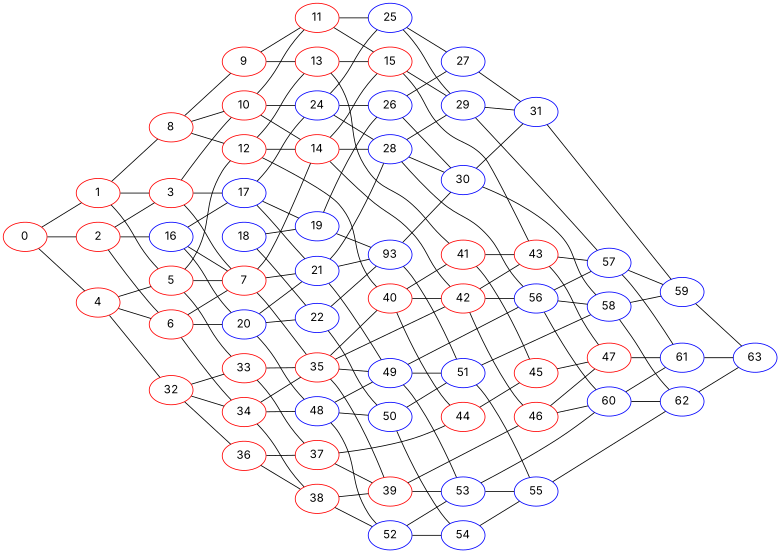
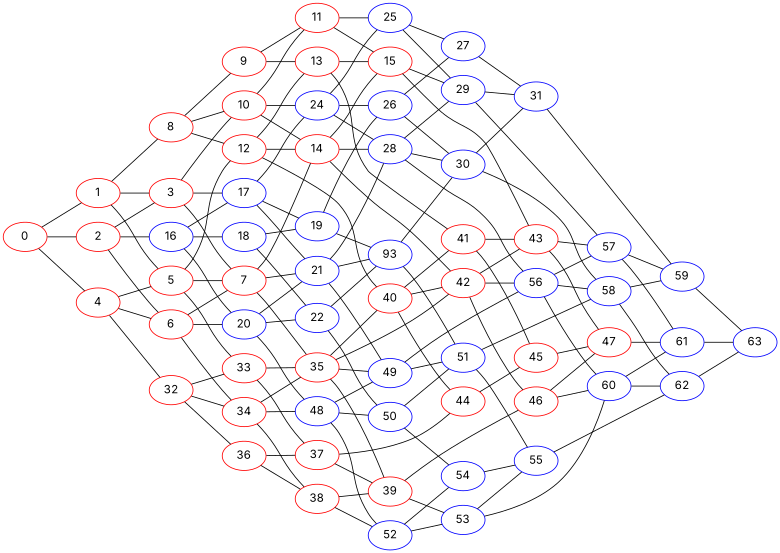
edge "16" -- "7": now "16" -- "18"
edge "49" -- "53": removed
